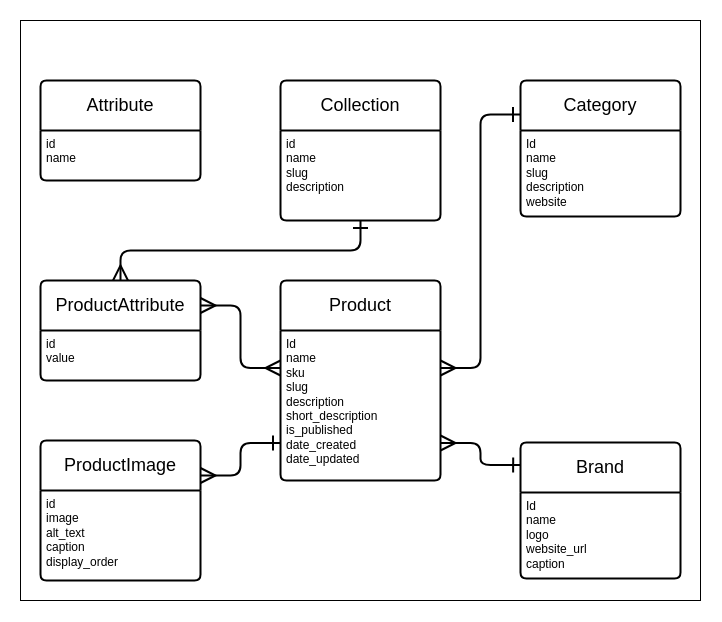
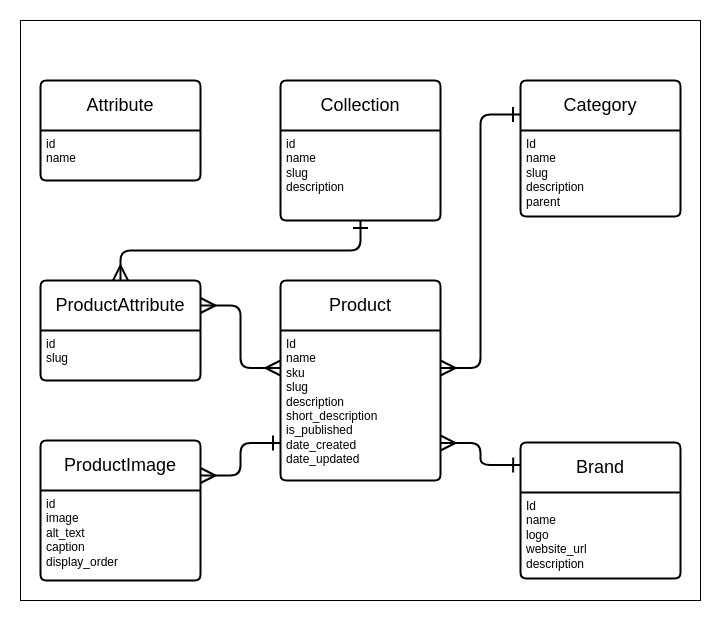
node "Id name slug description website": label "Id name slug description website" -> "Id name slug description parent"
node "id value": label "id value" -> "id slug"
node "Id name logo website_url caption": label "Id name logo website_url caption" -> "Id name logo website_url description"
